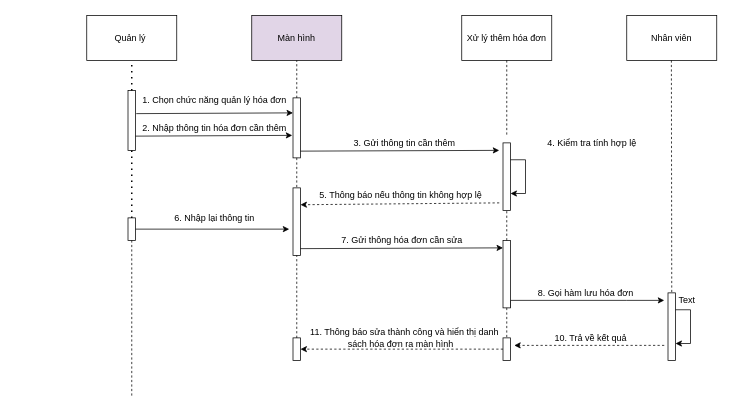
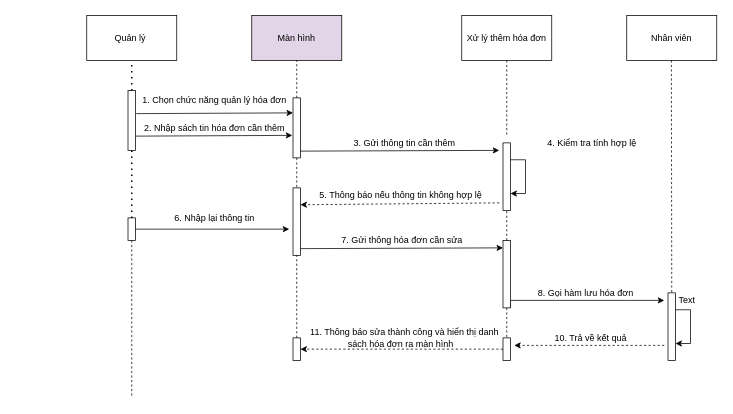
node "2. Nhập thông tin hóa đơn cần thêm": label "2. Nhập thông tin hóa đơn cần thêm" -> "2. Nhập sách tin hóa đơn cần thêm"
